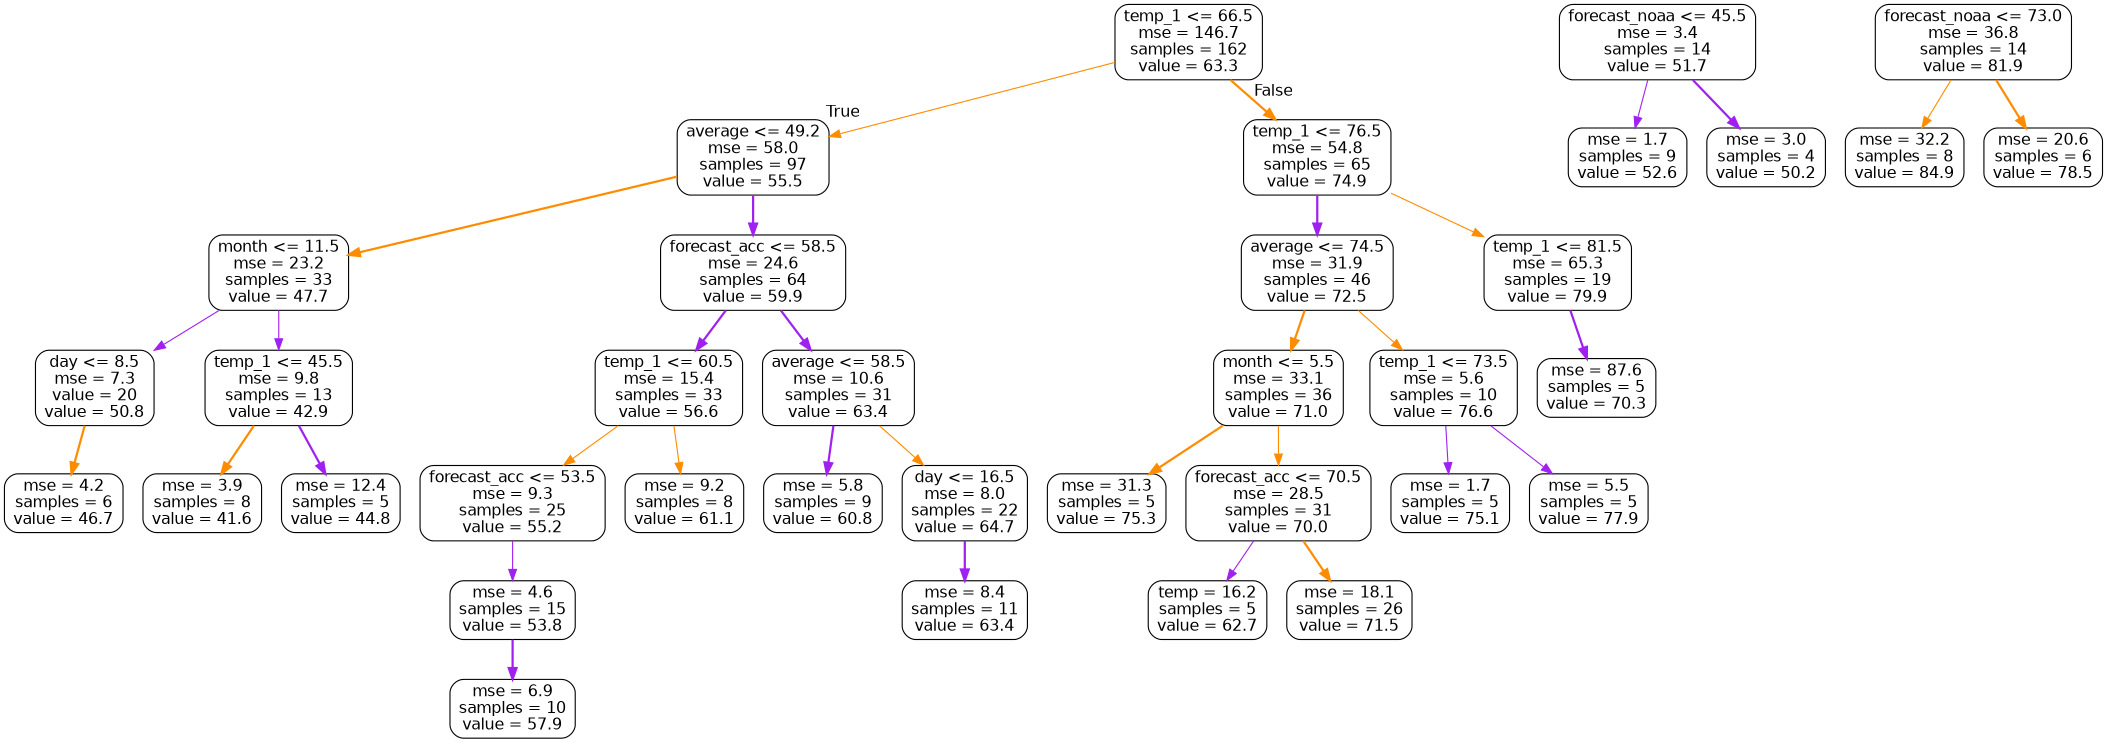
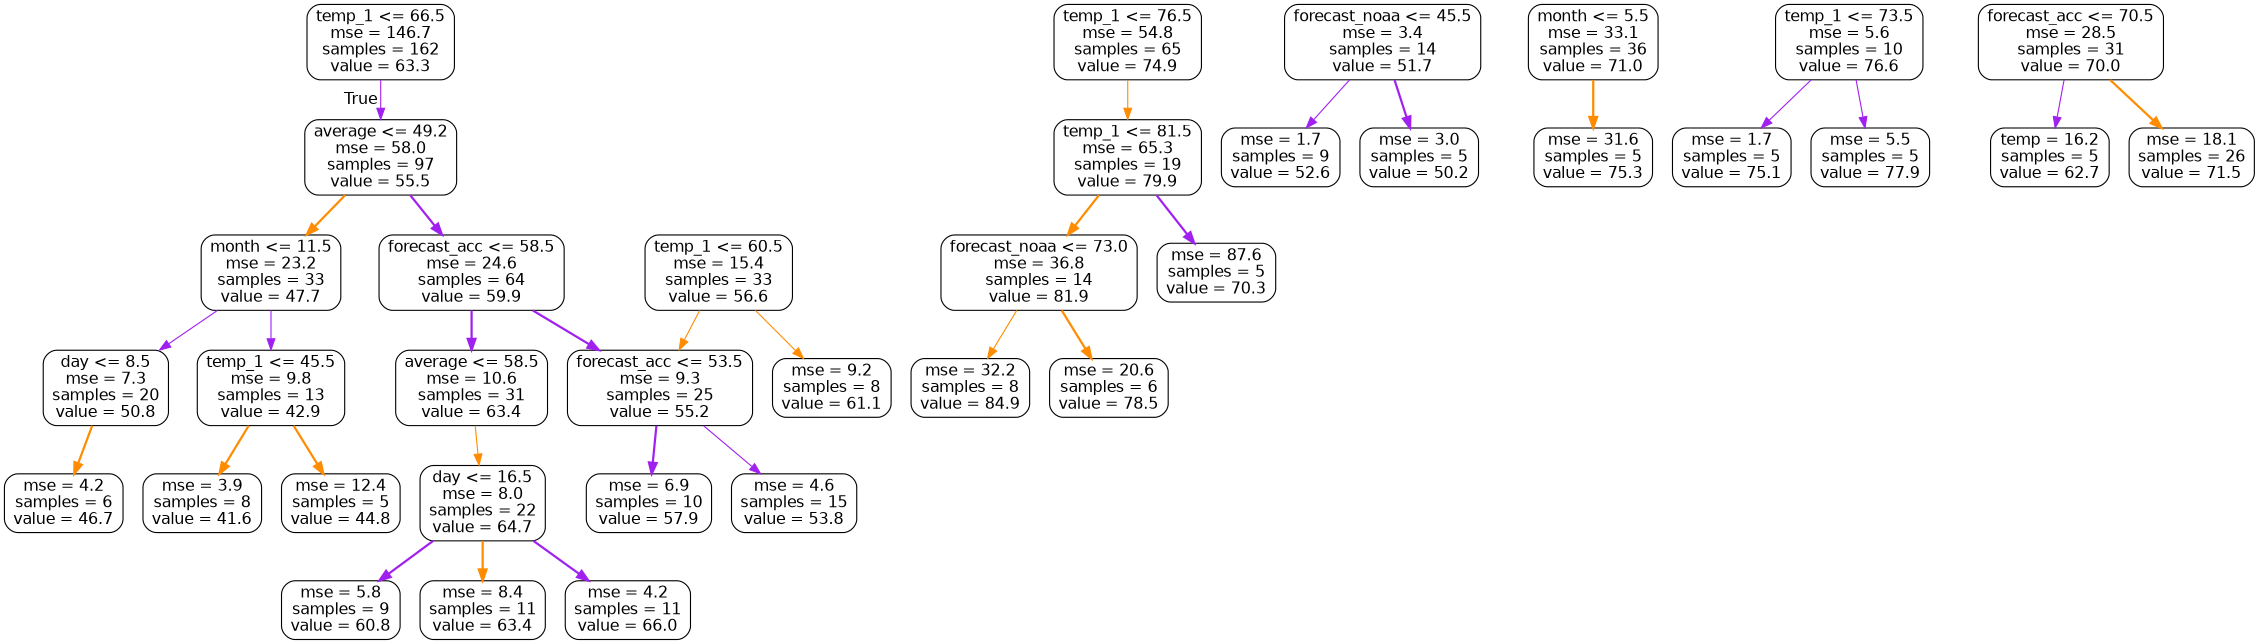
edge "temp_1 <= 66.5 mse = 146.7 samples = 162 value = 63.3" -> "temp_1 <= 76.5 mse = 54.8 samples = 65 value = 74.9": removed
edge "temp_1 <= 66.5 mse = 146.7 samples = 162 value = 63.3" -> "average <= 49.2 mse = 58.0 samples = 97 value = 55.5": color darkorange -> purple
node "mse = 3.0 samples = 4 value = 50.2": label "mse = 3.0 samples = 4 value = 50.2" -> "mse = 3.0 samples = 5 value = 50.2"
edge "temp_1 <= 81.5 mse = 65.3 samples = 19 value = 79.9" -> "forecast_noaa <= 73.0 mse = 36.8 samples = 14 value = 81.9": added
node "average <= 74.5 mse = 31.9 samples = 46 value = 72.5": removed
edge "forecast_acc <= 58.5 mse = 24.6 samples = 64 value = 59.9" -> "temp_1 <= 60.5 mse = 15.4 samples = 33 value = 56.6": now "forecast_acc <= 58.5 mse = 24.6 samples = 64 value = 59.9" -> "forecast_acc <= 53.5 mse = 9.3 samples = 25 value = 55.2"
node "day <= 8.5 mse = 7.3 value = 20 value = 50.8": label "day <= 8.5 mse = 7.3 value = 20 value = 50.8" -> "day <= 8.5 mse = 7.3 samples = 20 value = 50.8"
edge "month <= 5.5 mse = 33.1 samples = 36 value = 71.0" -> "forecast_acc <= 70.5 mse = 28.5 samples = 31 value = 70.0": removed
edge "average <= 58.5 mse = 10.6 samples = 31 value = 63.4" -> "mse = 5.8 samples = 9 value = 60.8": now "day <= 16.5 mse = 8.0 samples = 22 value = 64.7" -> "mse = 5.8 samples = 9 value = 60.8"
edge "temp_1 <= 45.5 mse = 9.8 samples = 13 value = 42.9" -> "mse = 12.4 samples = 5 value = 44.8": color purple -> darkorange
node "mse = 31.3 samples = 5 value = 75.3": label "mse = 31.3 samples = 5 value = 75.3" -> "mse = 31.6 samples = 5 value = 75.3"
edge "day <= 16.5 mse = 8.0 samples = 22 value = 64.7" -> "mse = 8.4 samples = 11 value = 63.4": color purple -> darkorange
node "mse = 4.2 samples = 11 value = 66.0": added
edge "mse = 4.6 samples = 15 value = 53.8" -> "mse = 6.9 samples = 10 value = 57.9": now "forecast_acc <= 53.5 mse = 9.3 samples = 25 value = 55.2" -> "mse = 6.9 samples = 10 value = 57.9"
